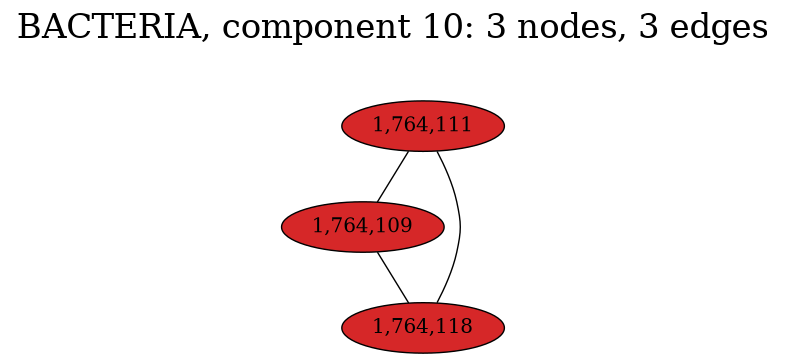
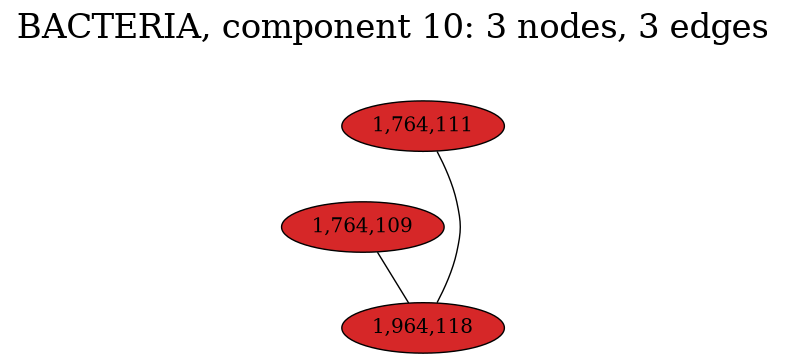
edge "1,764,111" -- "1,764,109": removed
node "1,764,118": label "1,764,118" -> "1,964,118"
